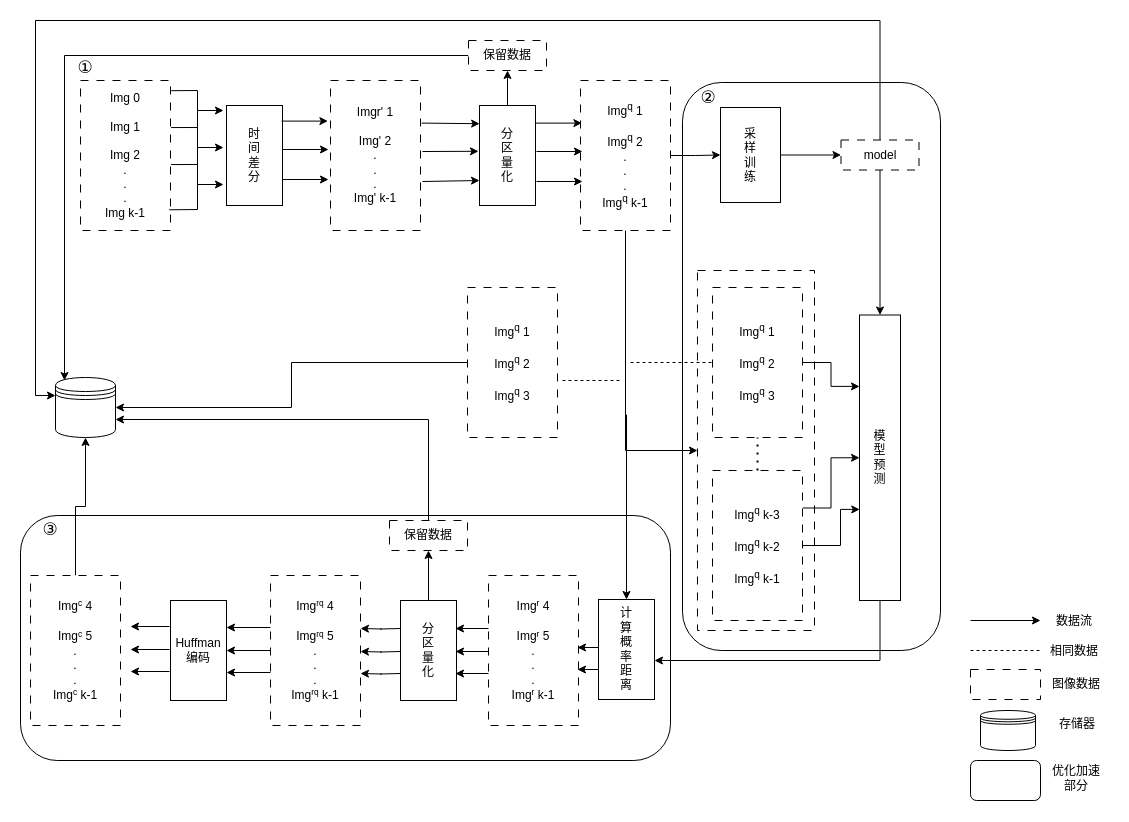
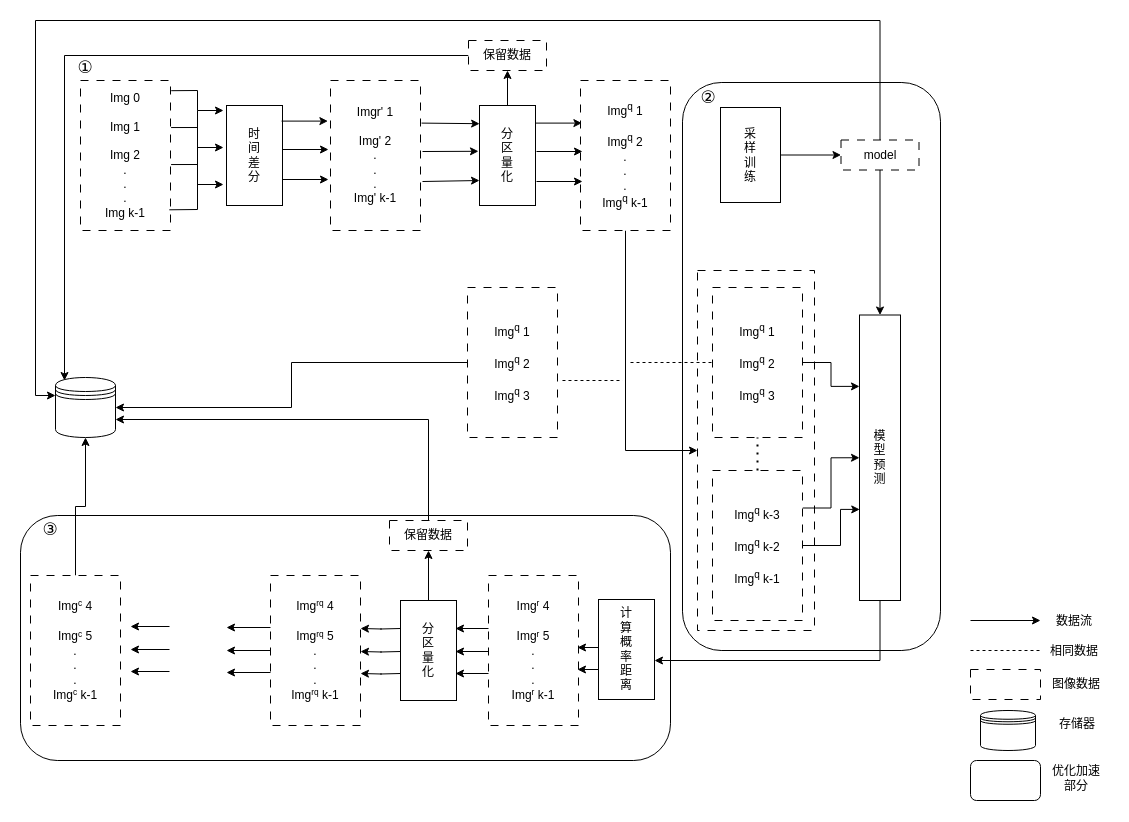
edge "Imgq 1 Imgq 2 . . . Imgq k-1" -> "采 样 训 练": removed
edge "Imgq 1 Imgq 2 . . . Imgq k-1" -> "计 算 概 率 距 离": removed
node "Huffman 编码": removed
